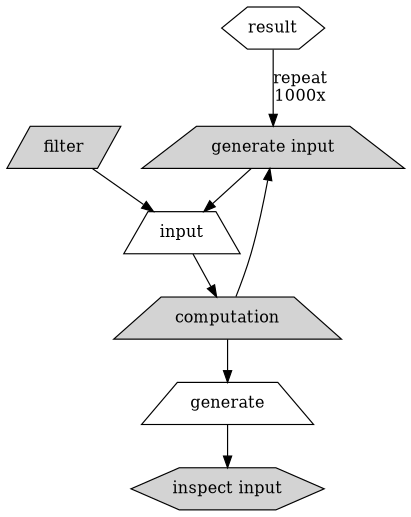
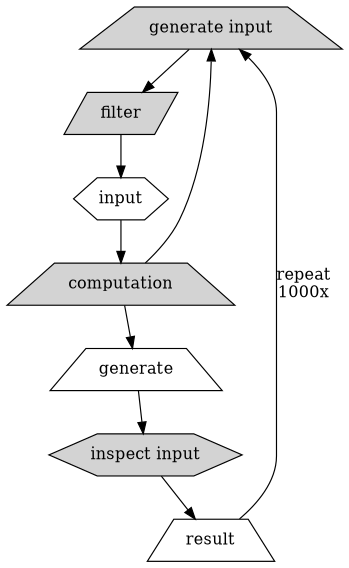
node "result": shape hexagon -> trapezium
edge "generate input" -> "input": now "generate input" -> "filter"
node "input": shape trapezium -> hexagon
edge "inspect input" -> "result": added
